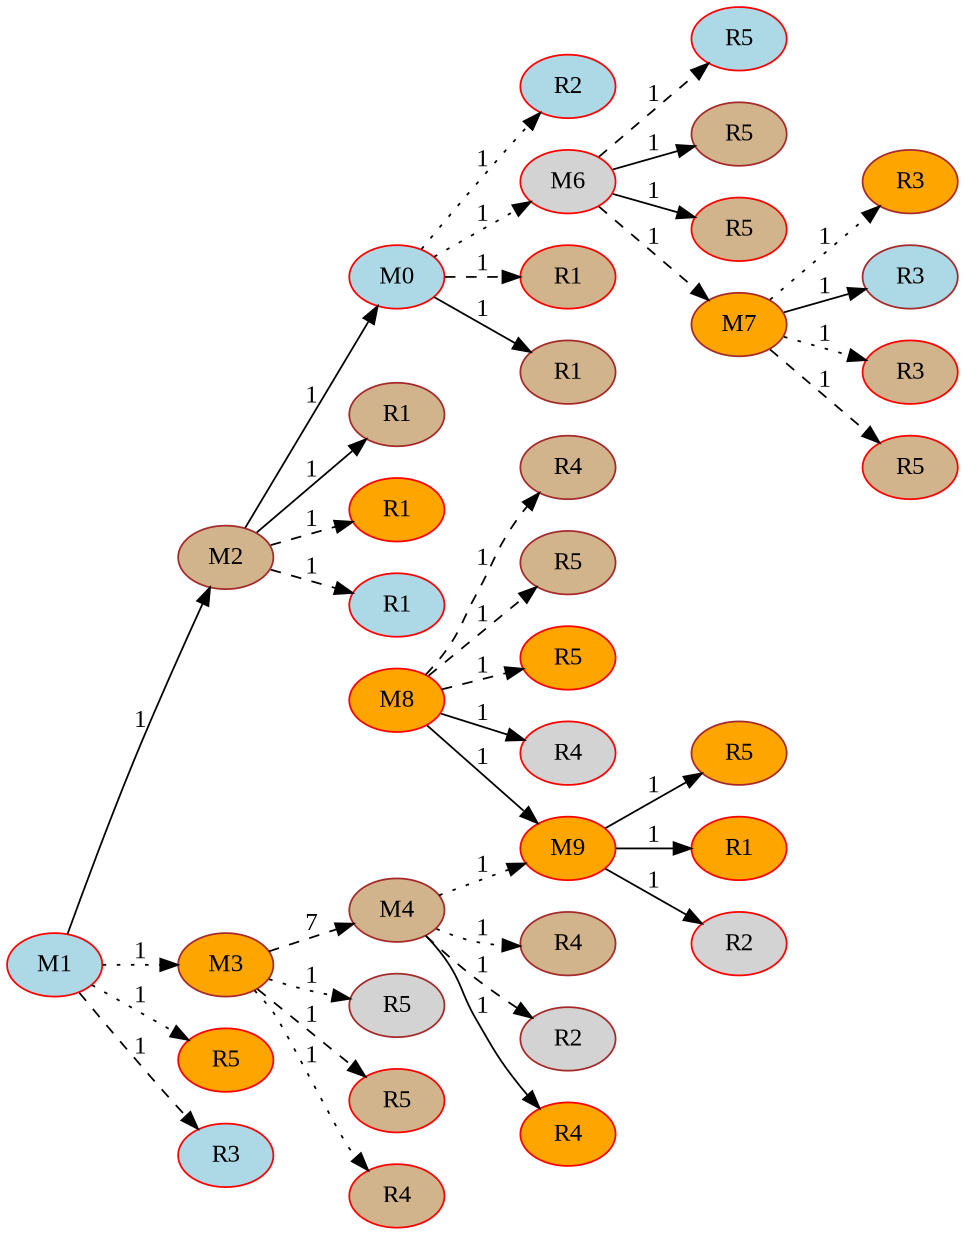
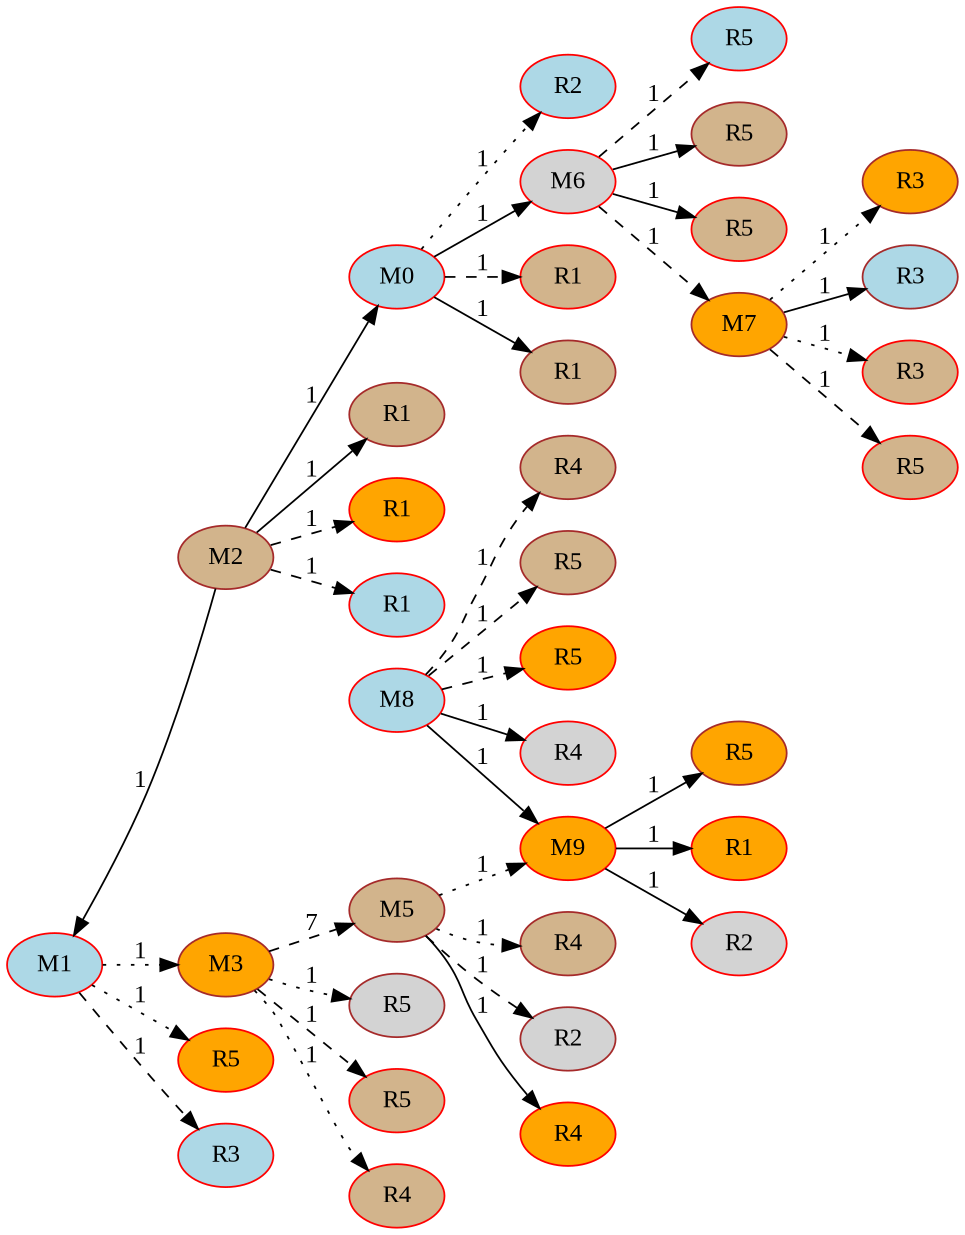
edge "M0" -> "M6": style dotted -> solid
node "M8": fillcolor orange -> lightblue
edge "M1" -> "M2": reversed
node "M4": label "M4" -> "M5"
